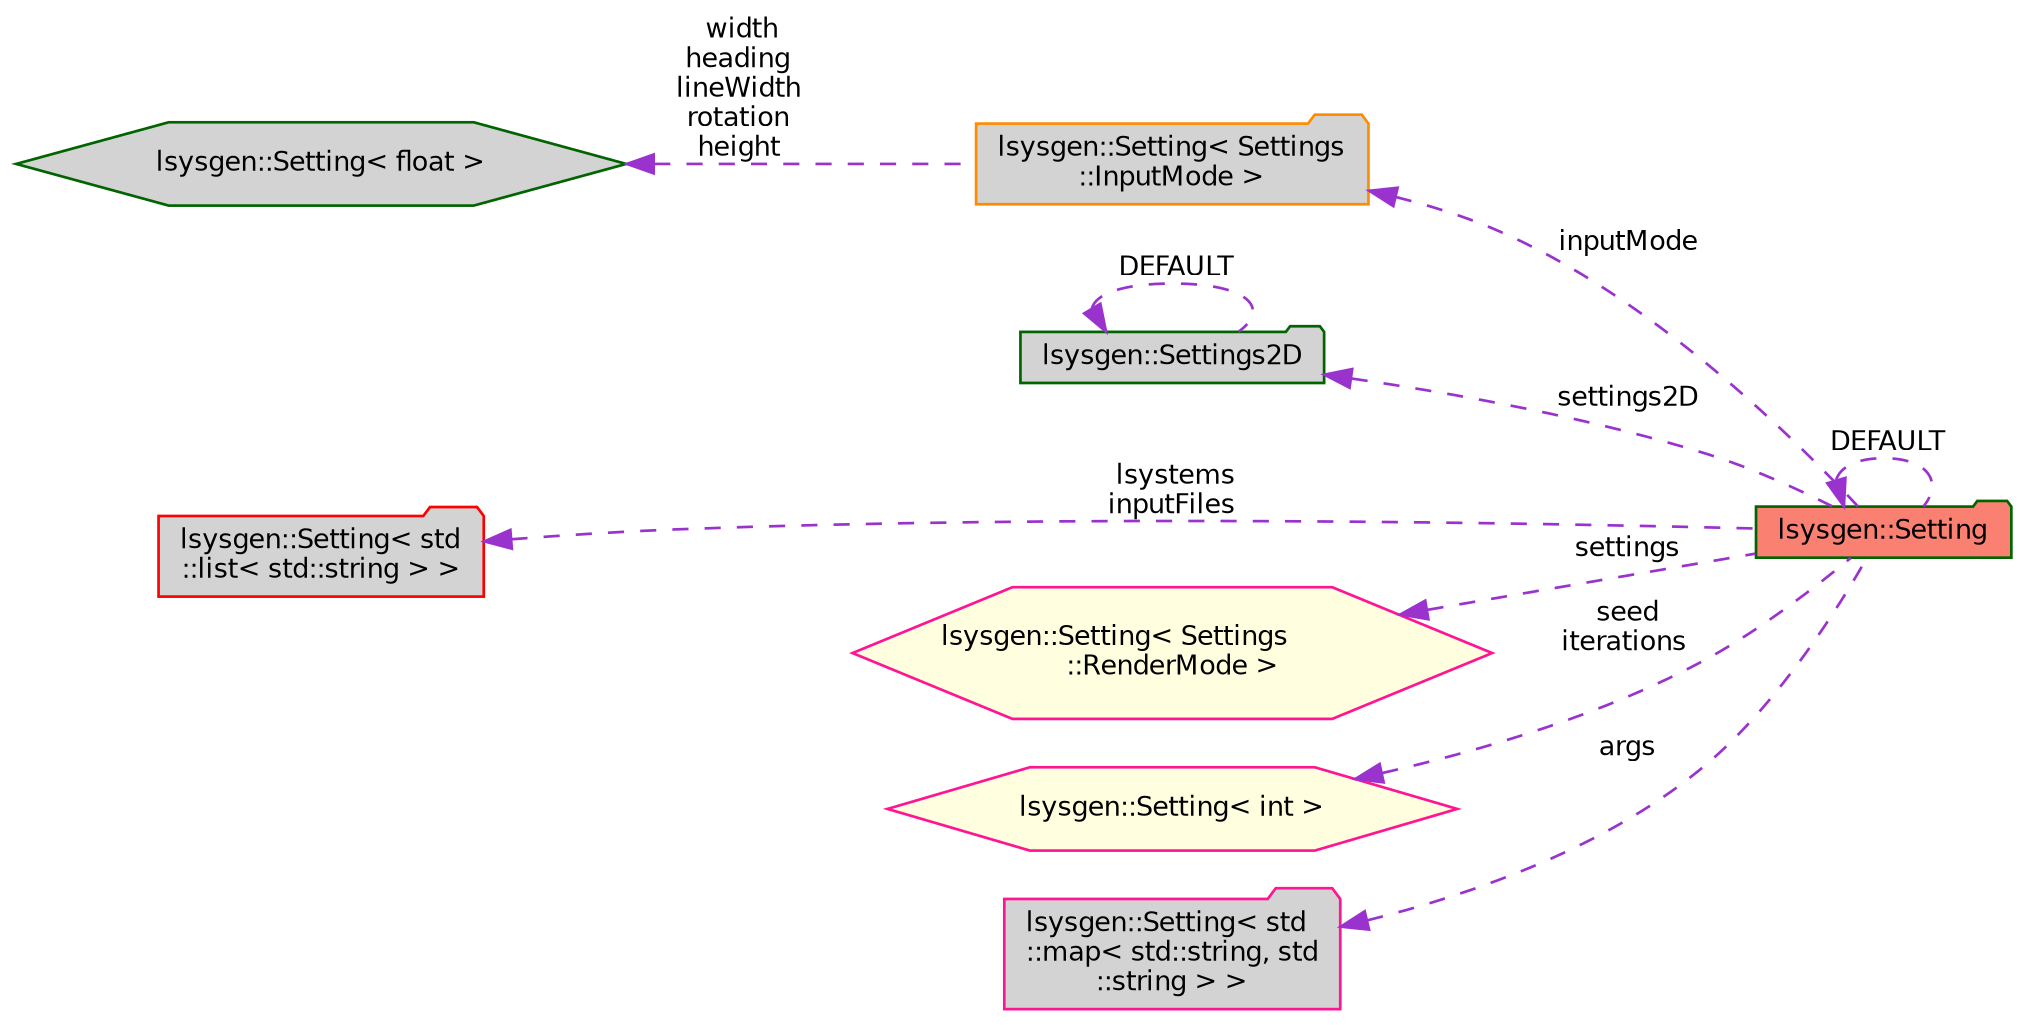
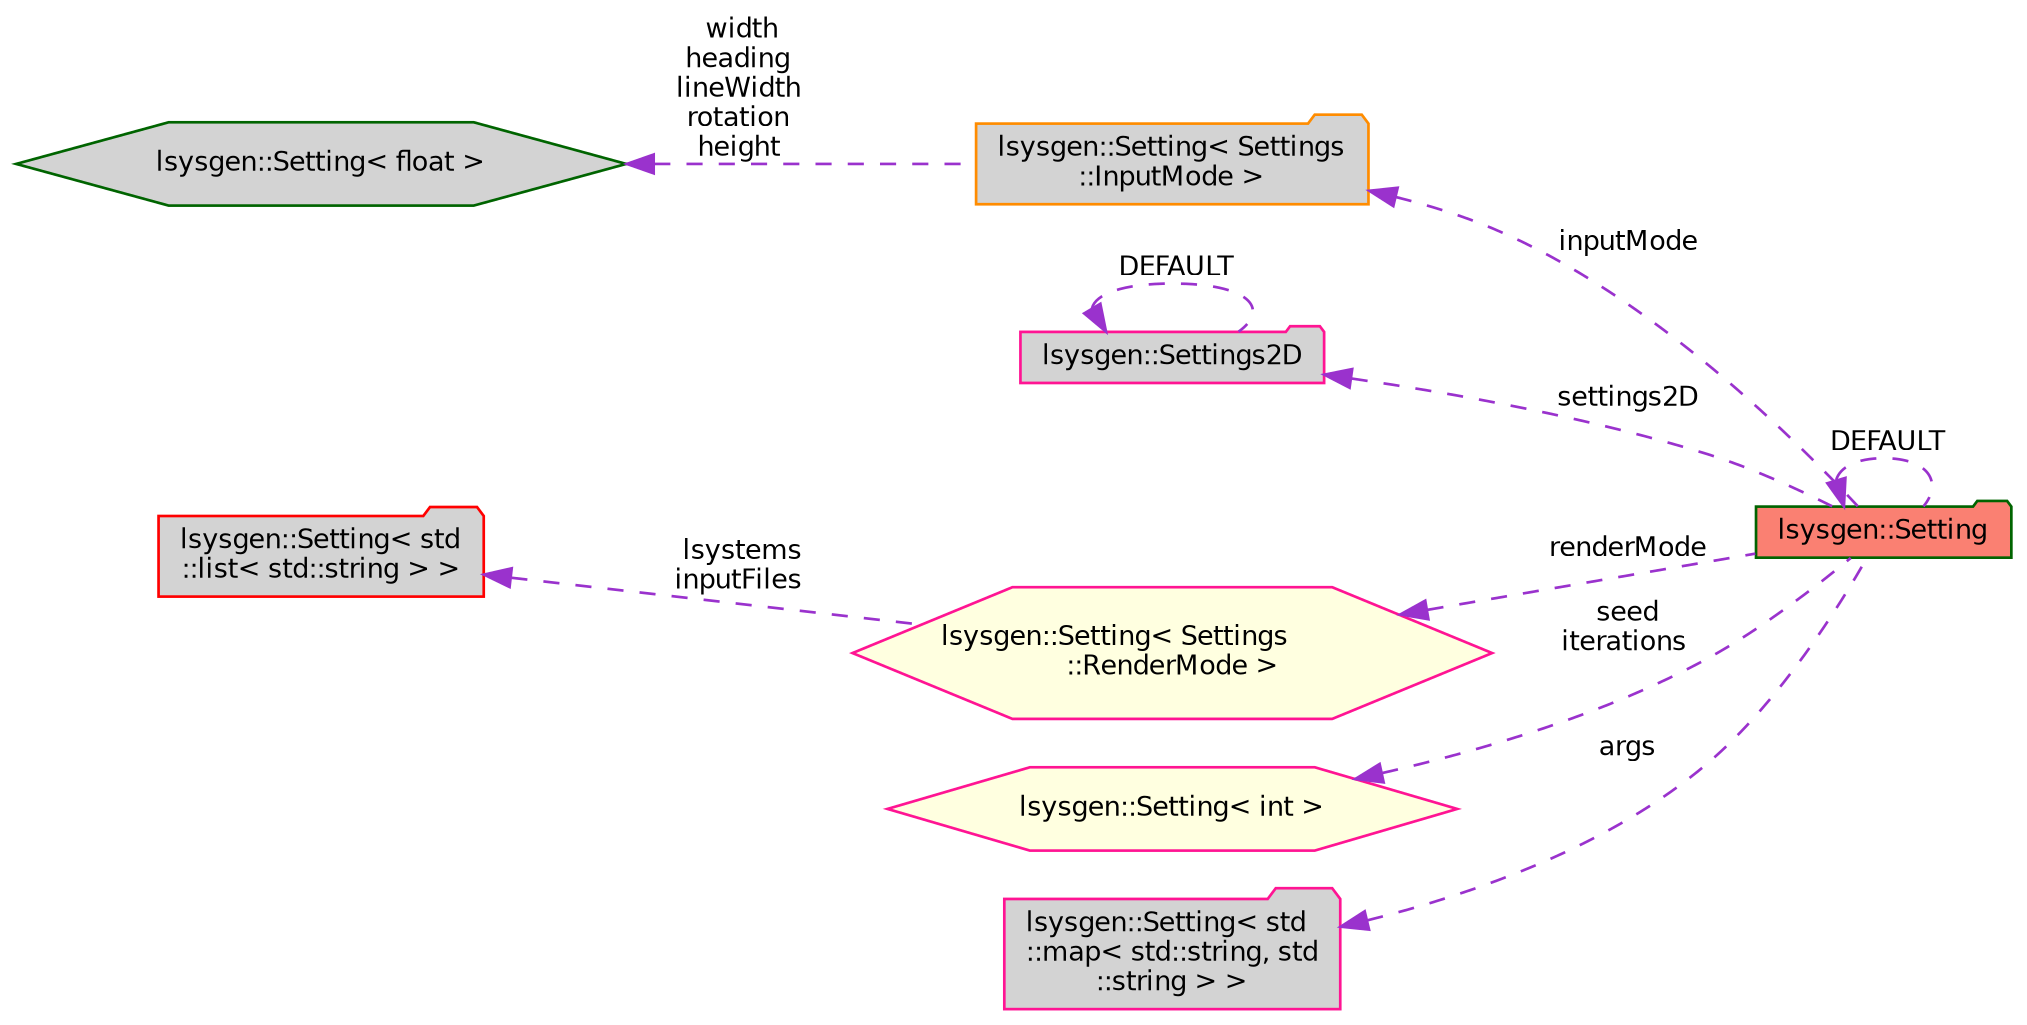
node "lsysgen::Settings2D": color darkgreen -> deeppink
edge "lsysgen::Setting" -> "lsysgen::Setting< std ::list< std::string > >": now "lsysgen::Setting< Settings ::RenderMode >" -> "lsysgen::Setting< std ::list< std::string > >"
edge "lsysgen::Setting" -> "lsysgen::Setting< Settings ::RenderMode >": label " settings" -> " renderMode"
